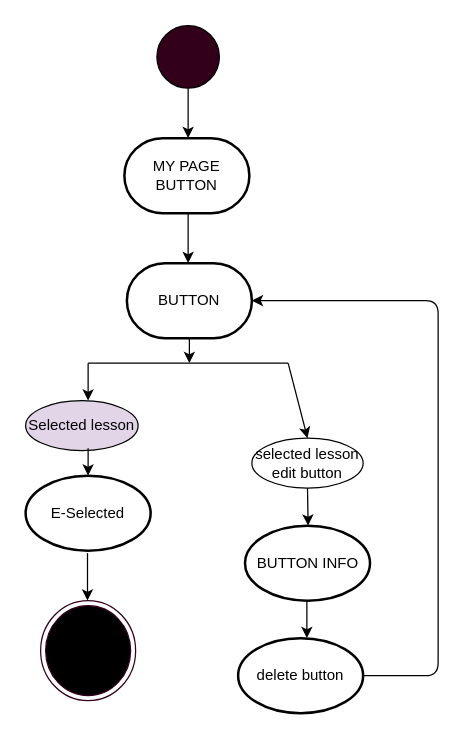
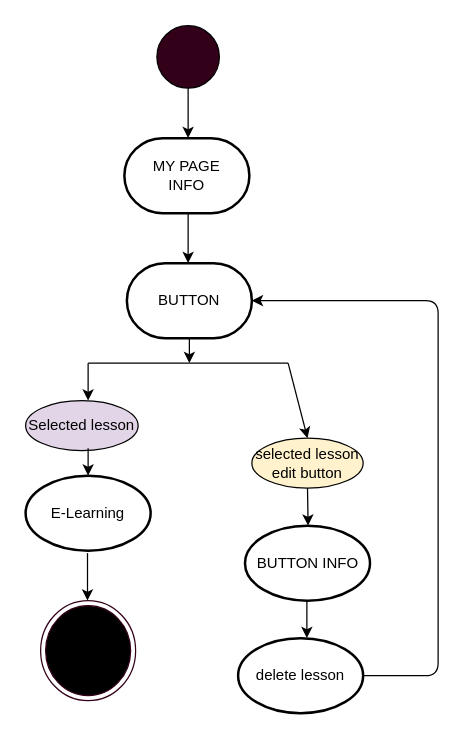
node "MY PAGE BUTTON": label "MY PAGE BUTTON" -> "MY PAGE INFO"
node "selected lesson edit button": fillcolor #ffffff -> #fff2cc
node "E-Selected": label "E-Selected" -> "E-Learning"
node "delete button": label "delete button" -> "delete lesson"
